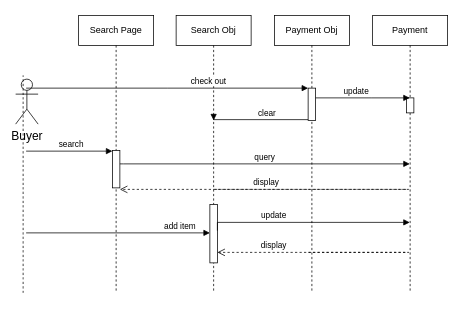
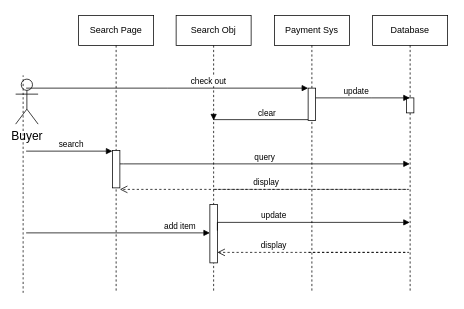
node "Payment Obj": label "Payment Obj" -> "Payment Sys"
node "Payment": label "Payment" -> "Database"
